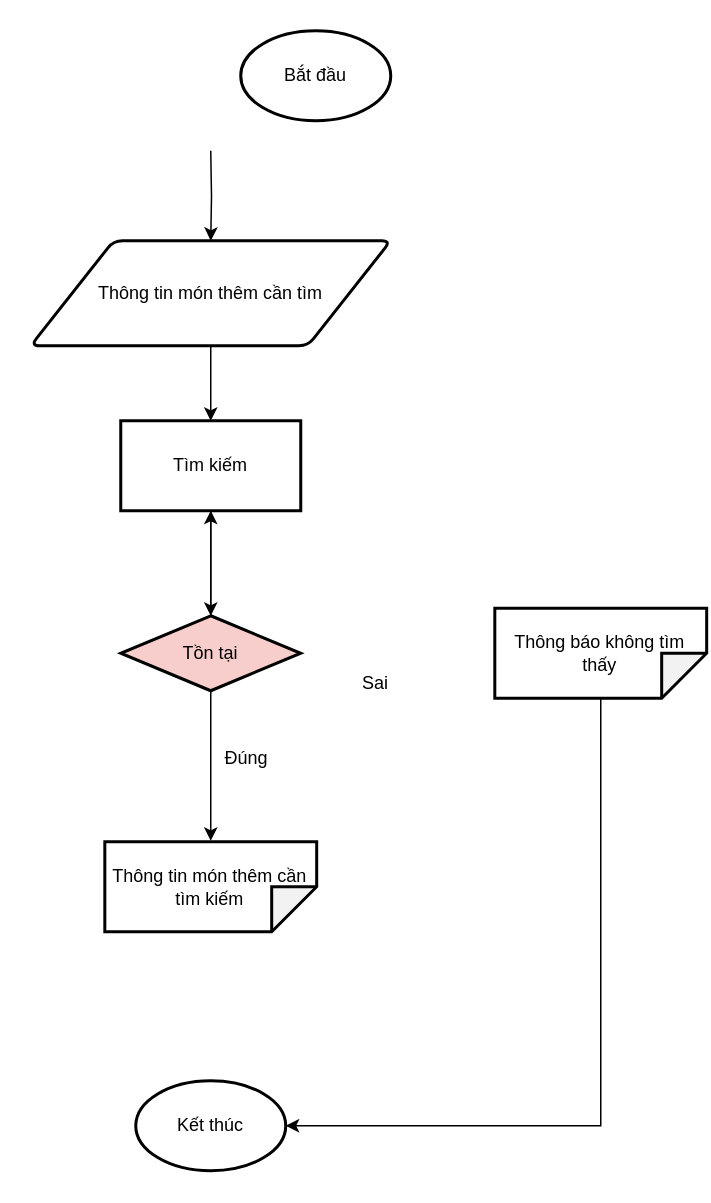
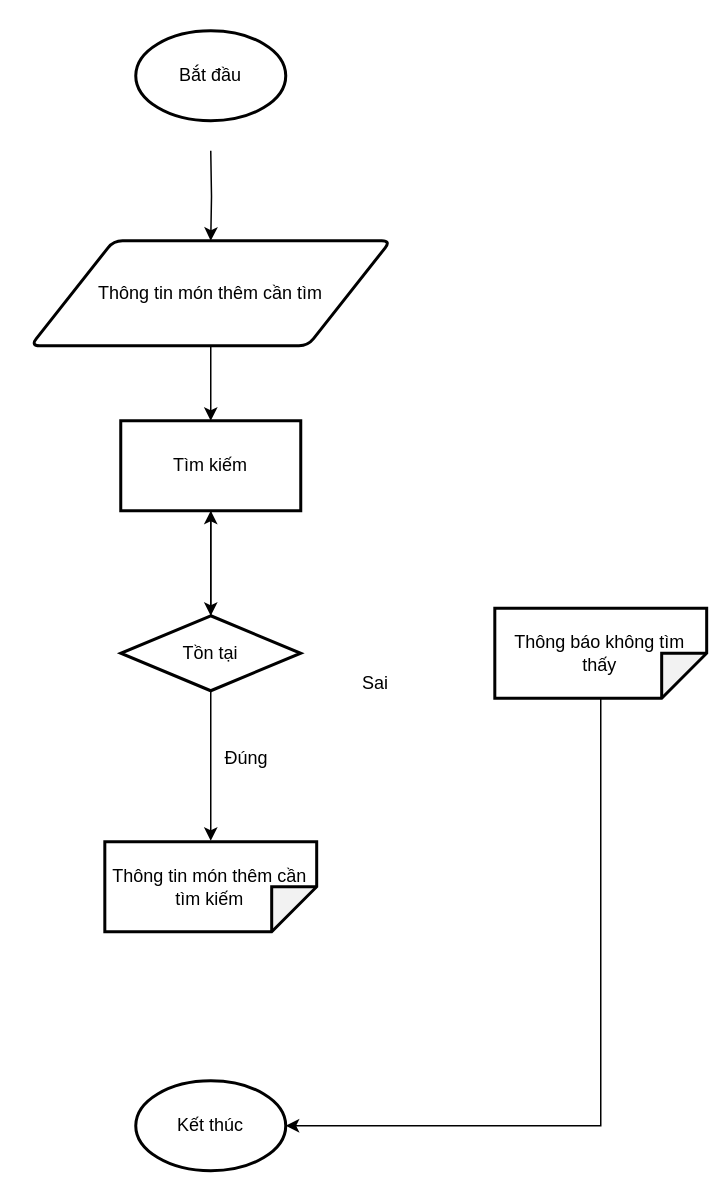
node "Bắt đầu": moved (316, 76) -> (211, 76)
node "Tồn tại": fillcolor #f8cecc -> #ffffff
